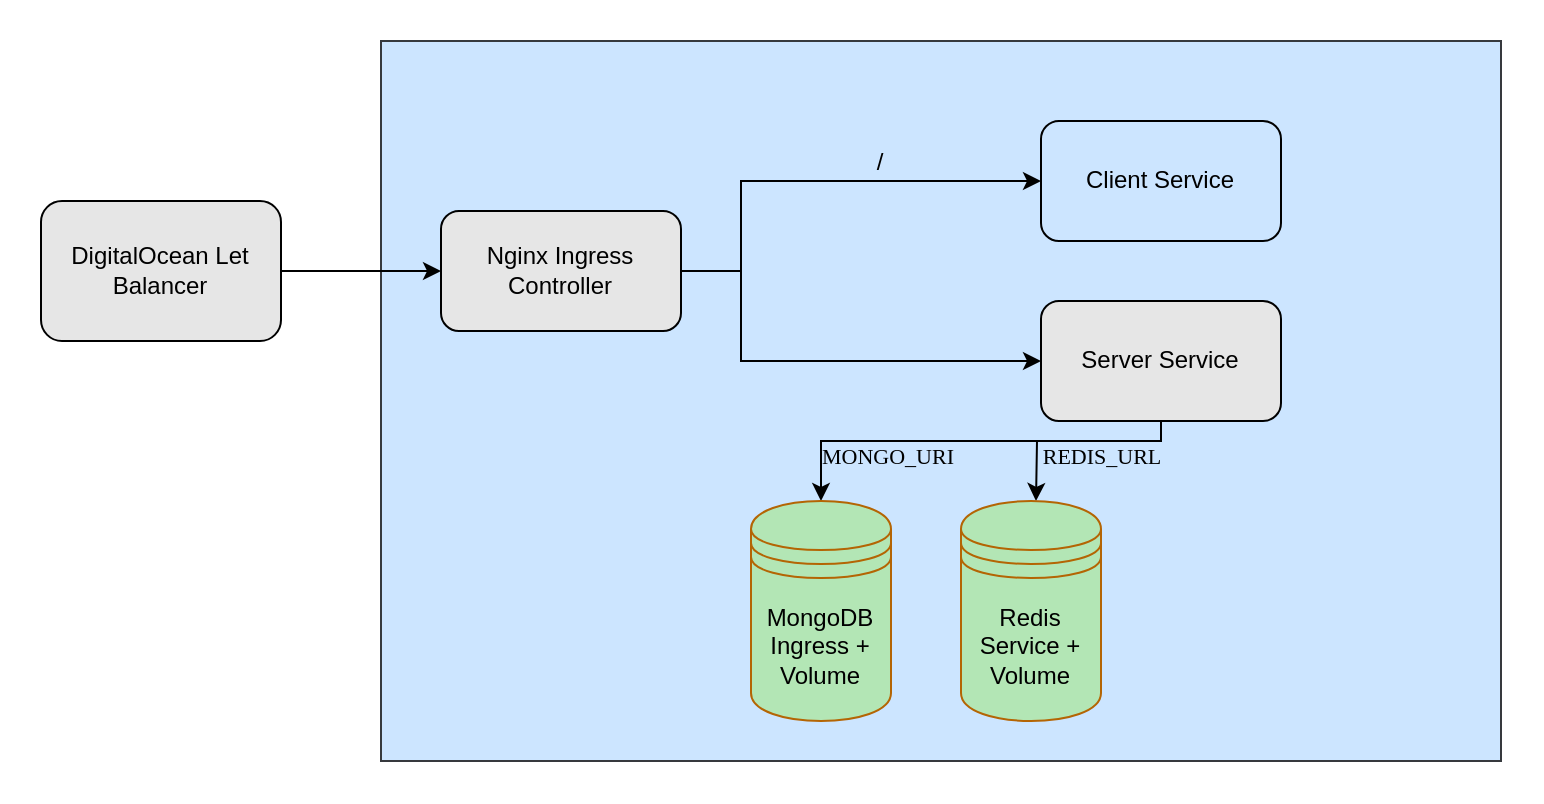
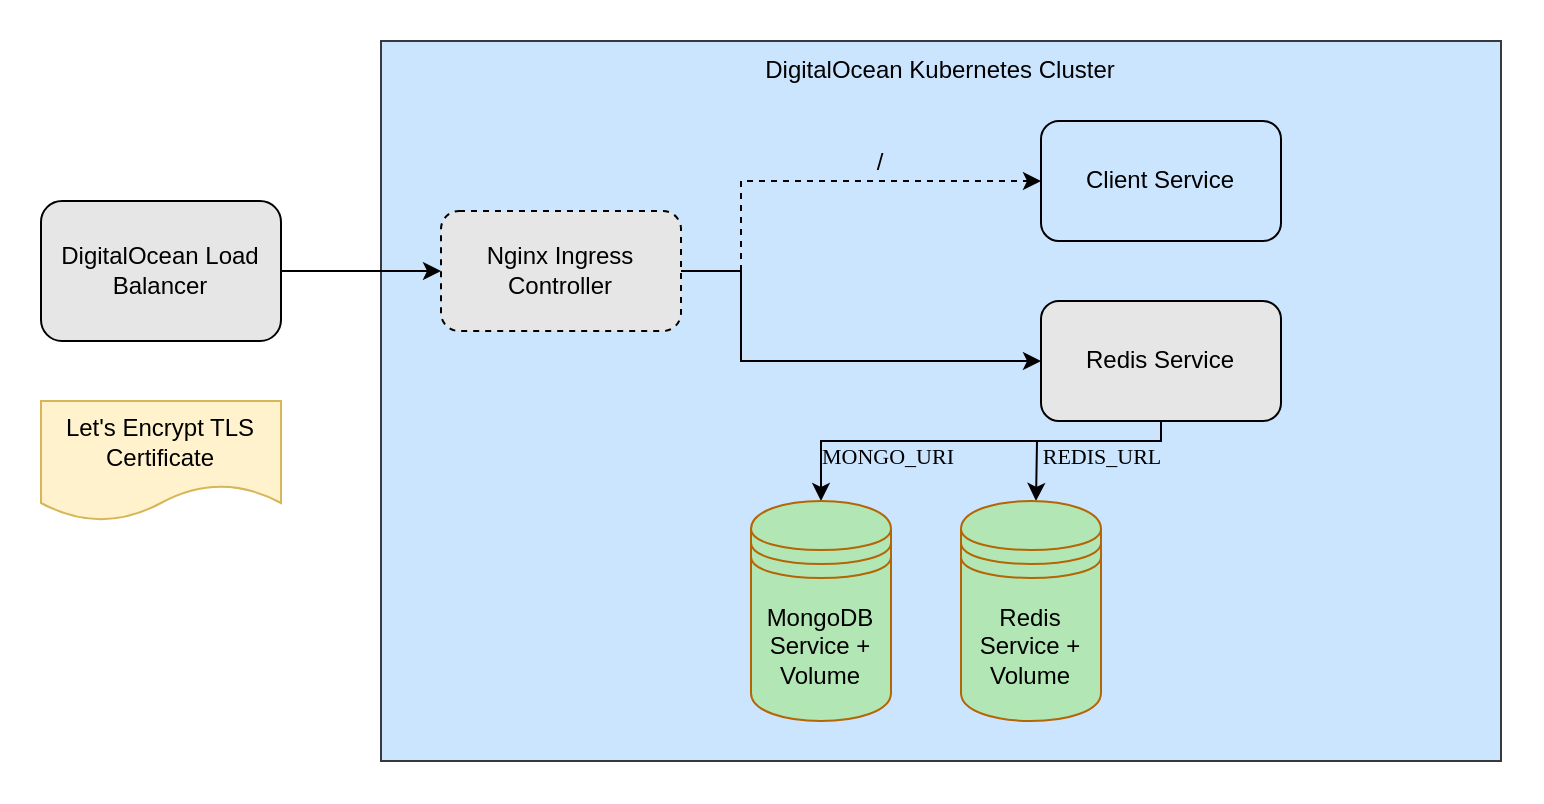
node "DigitalOcean Kubernetes Cluster": added
edge "Nginx Ingress Controller" -> "Client Service": style solid -> dashed
node "DigitalOcean Let Balancer": label "DigitalOcean Let Balancer" -> "DigitalOcean Load Balancer"
node "Nginx Ingress Controller": style solid -> dashed
node "Server Service": label "Server Service" -> "Redis Service"
node "Let's Encrypt TLS Certificate": added
node "MongoDB Ingress + Volume": label "MongoDB Ingress + Volume" -> "MongoDB Service + Volume"
